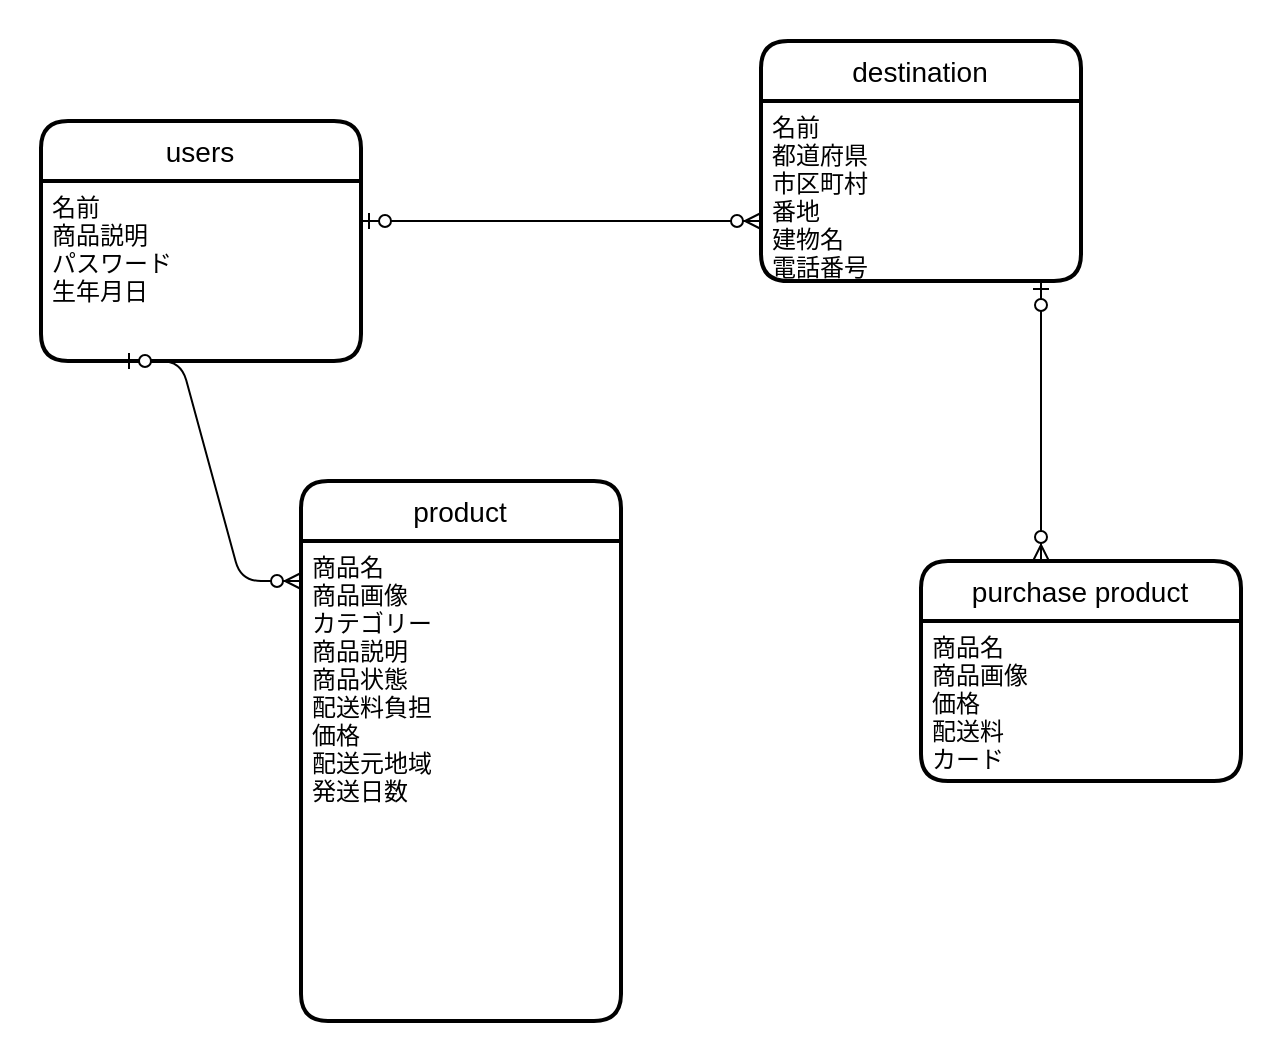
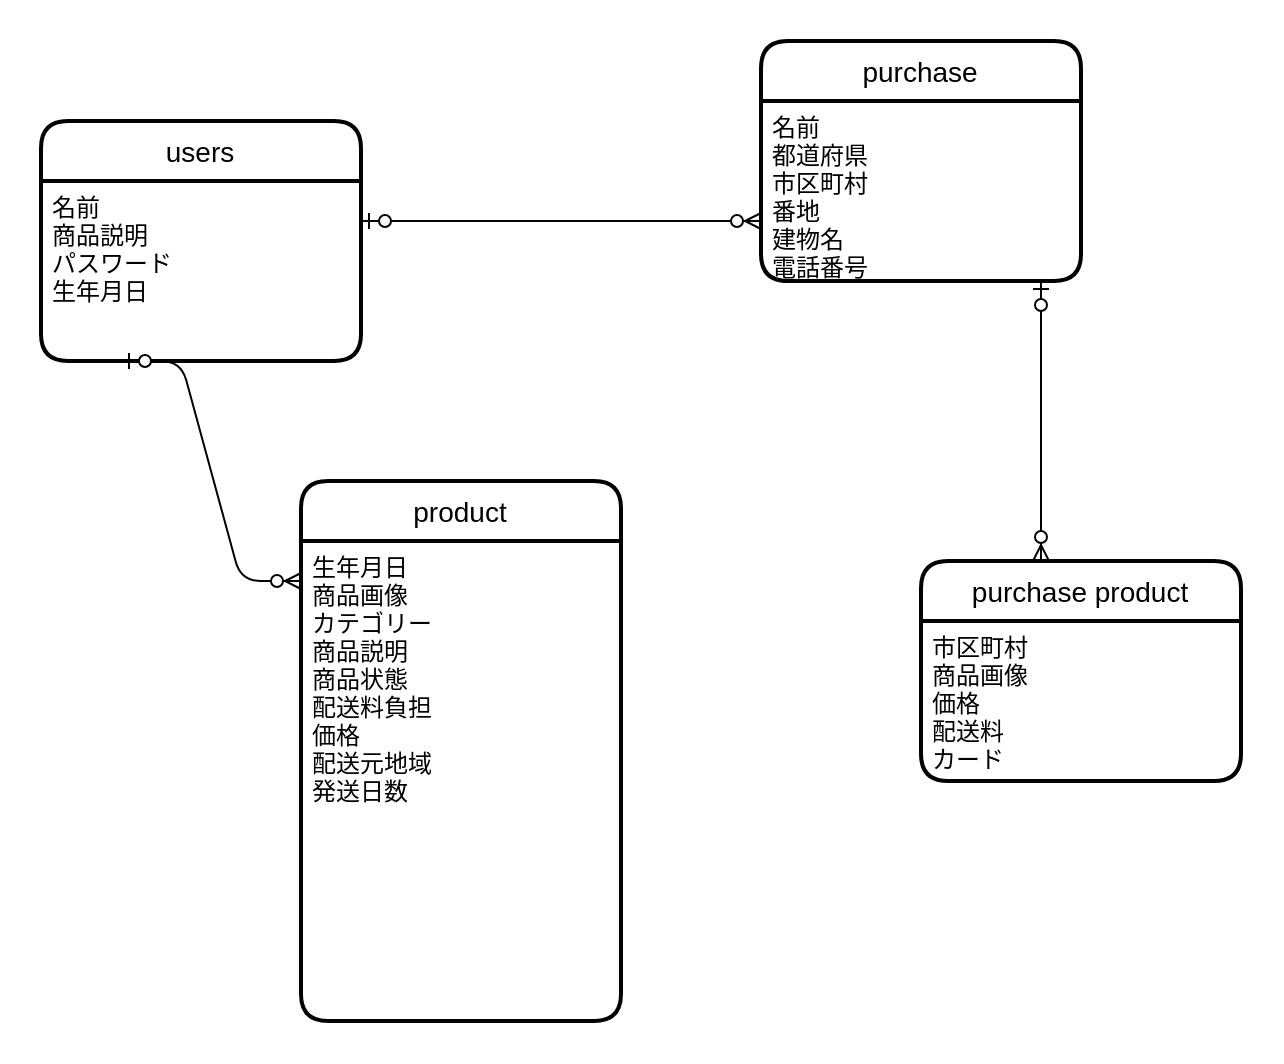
node "destination": label "destination" -> "purchase"
node "商品名 商品画像 カテゴリー 商品説明 商品状態 配送料負担 価格 配送元地域 発送日数": label "商品名 商品画像 カテゴリー 商品説明 商品状態 配送料負担 価格 配送元地域 発送日数" -> "生年月日 商品画像 カテゴリー 商品説明 商品状態 配送料負担 価格 配送元地域 発送日数"
node "商品名 商品画像 価格 配送料 カード": label "商品名 商品画像 価格 配送料 カード" -> "市区町村 商品画像 価格 配送料 カード"
